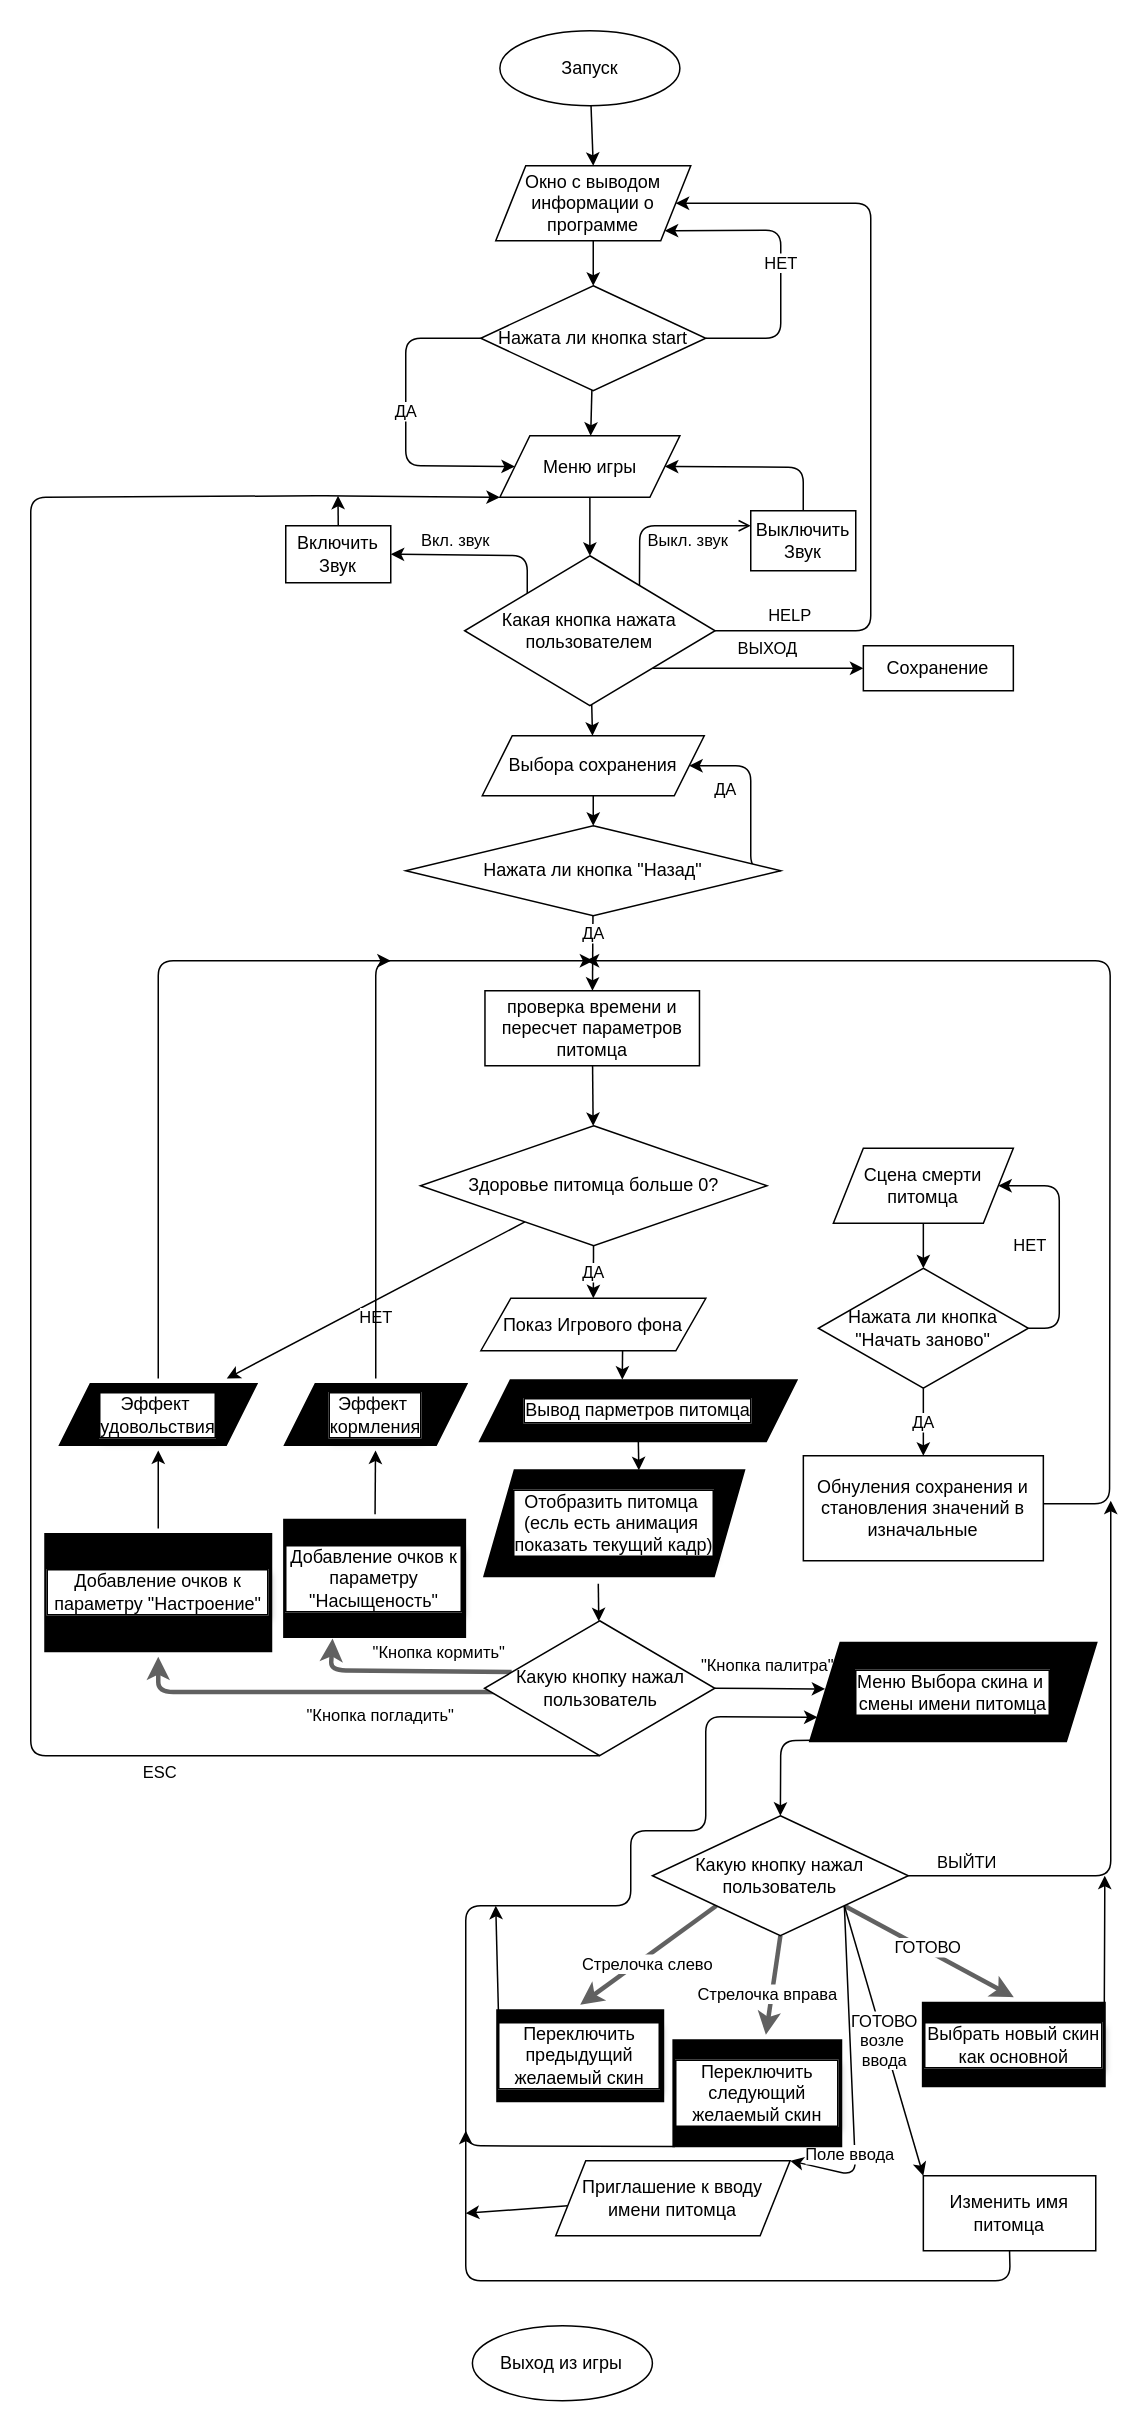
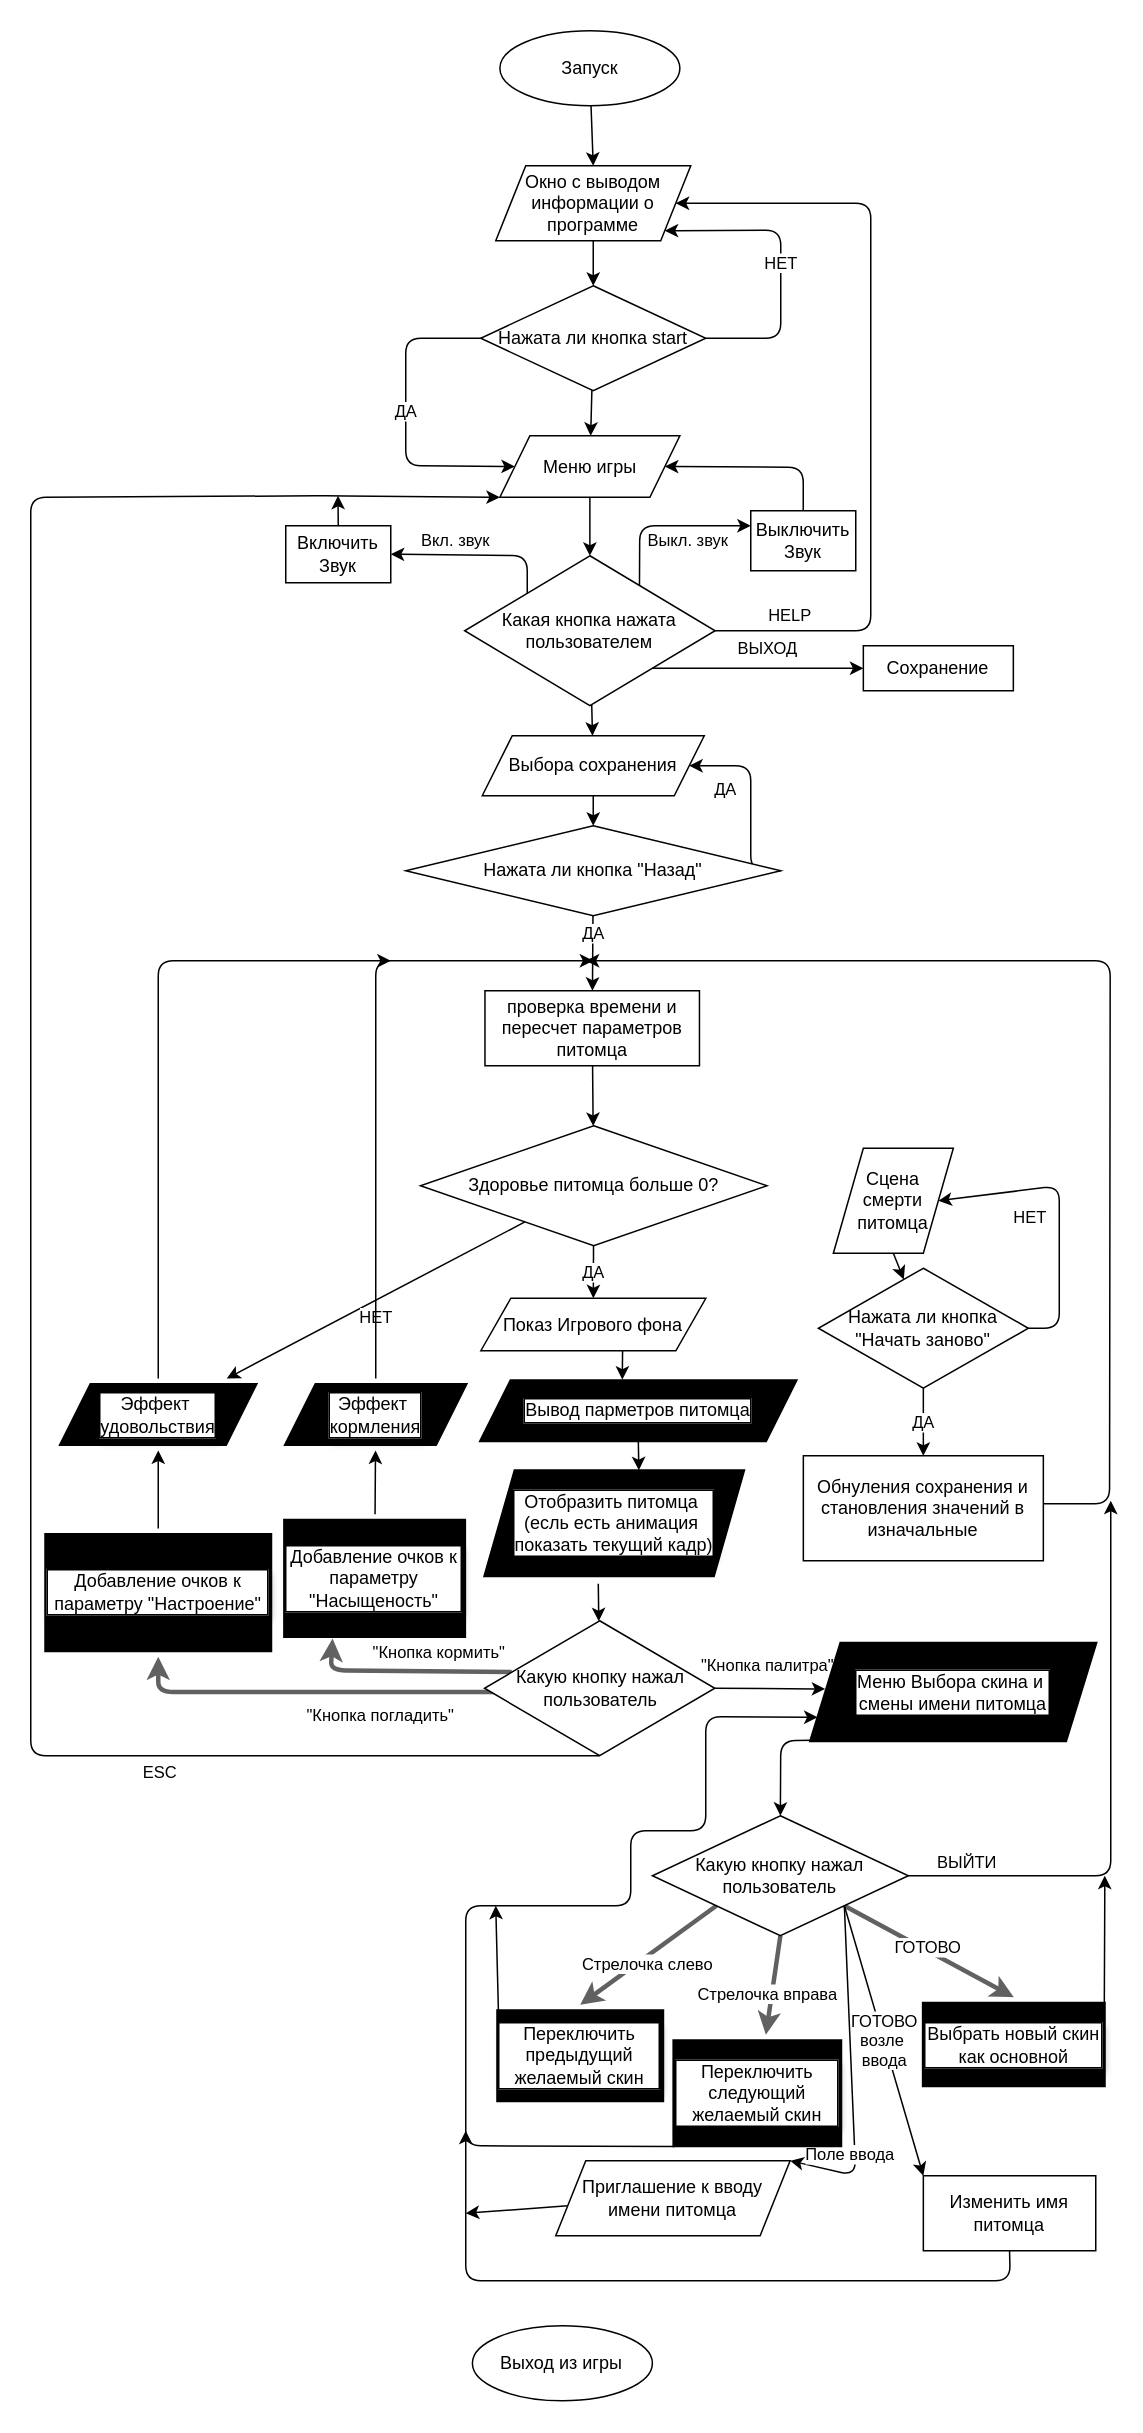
edge "Какая кнопка нажата пользователем" -> "Выключить Звук": arrowhead open -> classic
node "Сцена смерти питомца": size 180x75 -> 120x105
